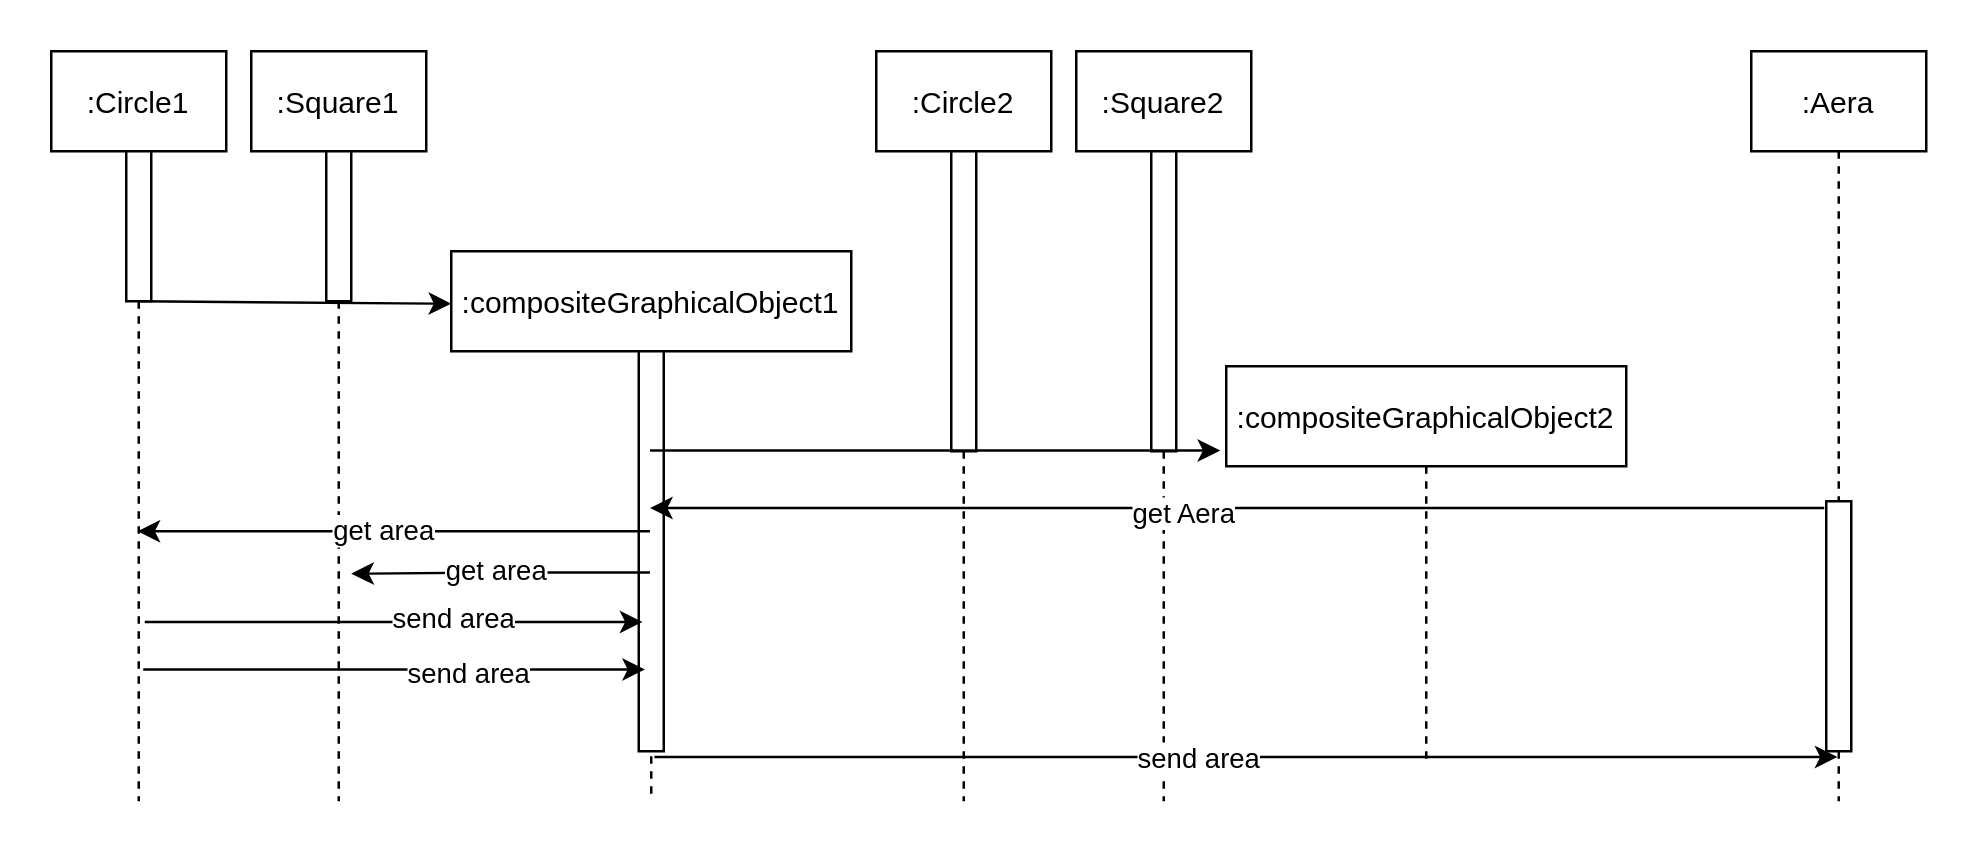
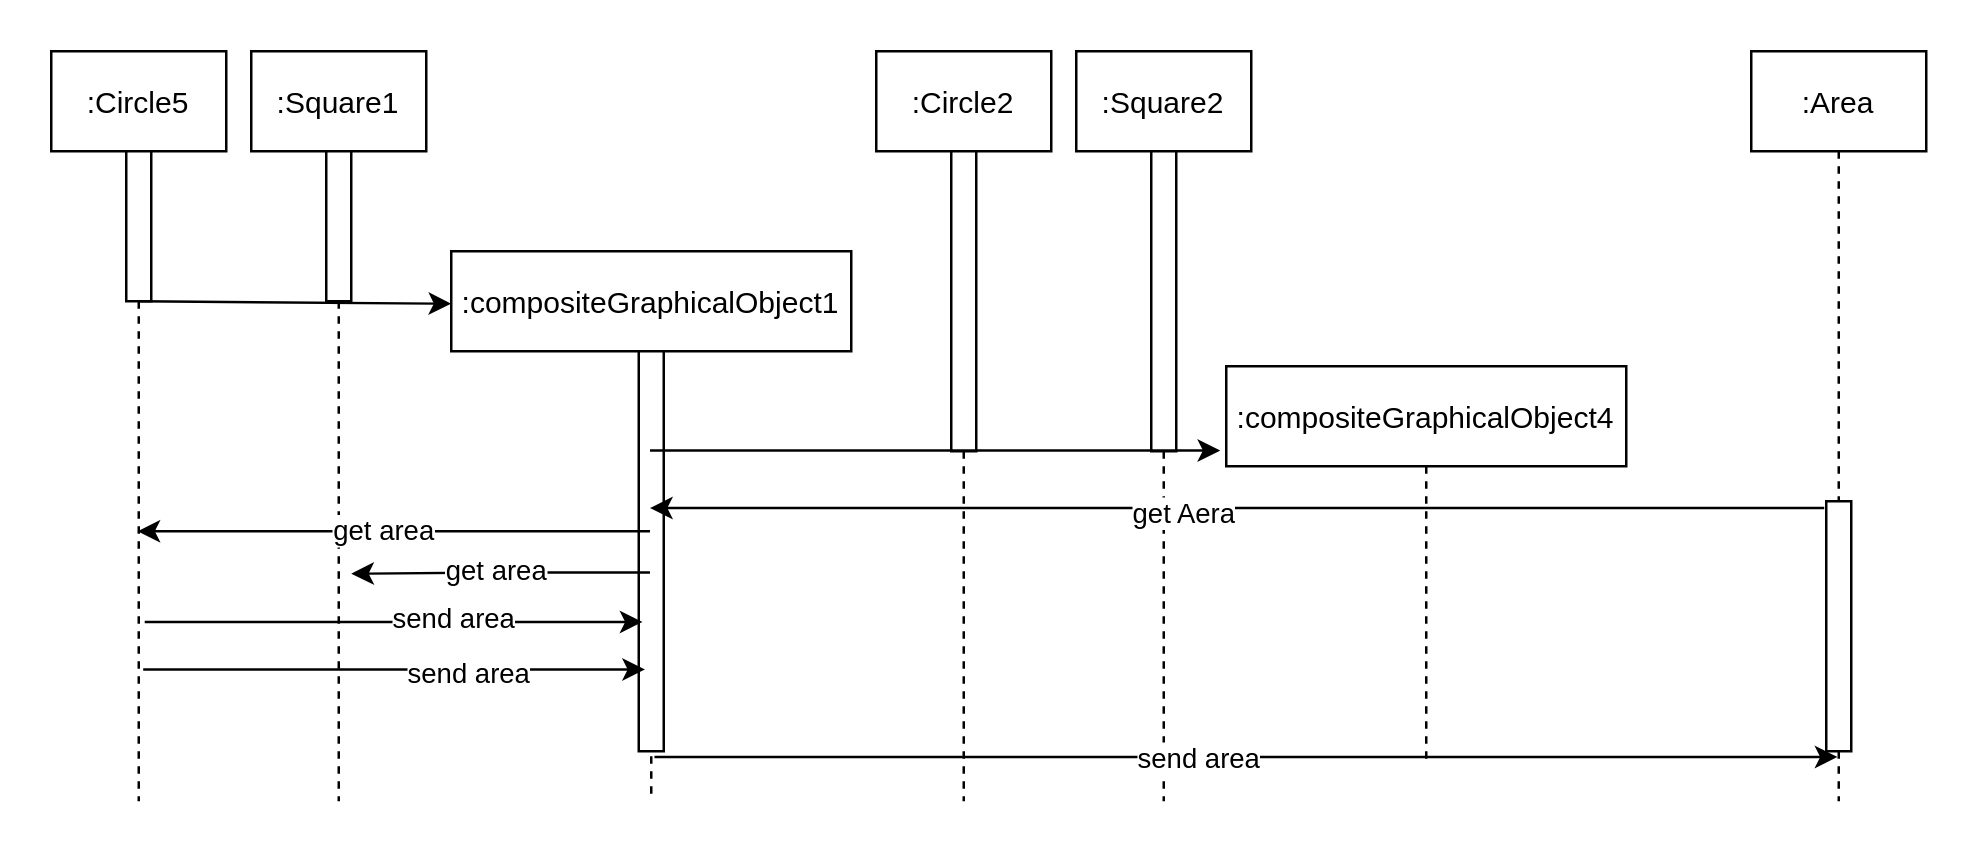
node ":Circle1": label ":Circle1" -> ":Circle5"
node ":Aera": label ":Aera" -> ":Area"
node ":compositeGraphicalObject2": label ":compositeGraphicalObject2" -> ":compositeGraphicalObject4"
